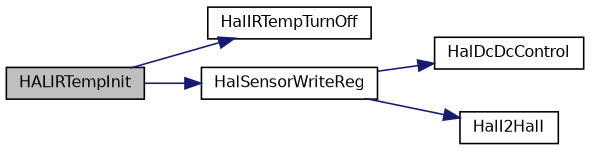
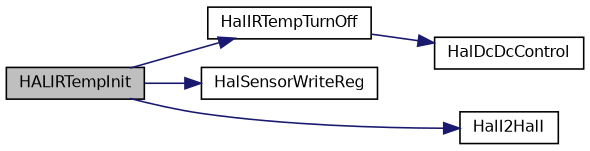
edge "HalSensorWriteReg" -> "HalDcDcControl": now "HalIRTempTurnOff" -> "HalDcDcControl"
edge "HalSensorWriteReg" -> "HalI2HalI": now "HALIRTempInit" -> "HalI2HalI"
